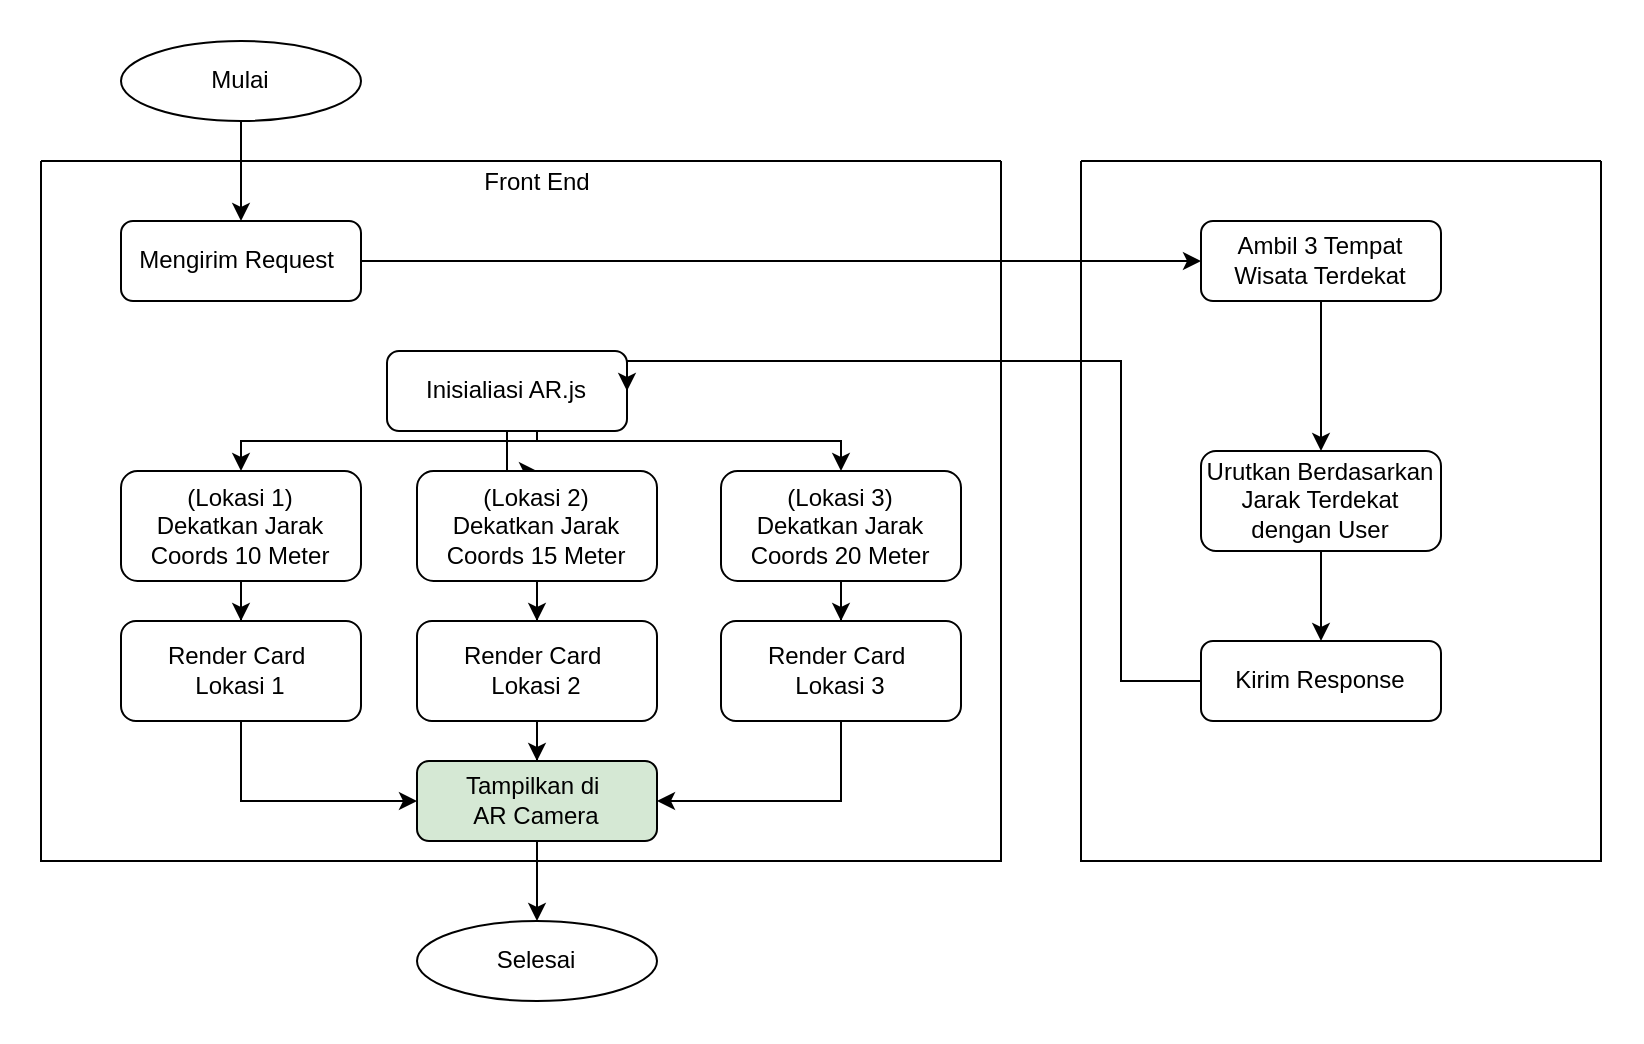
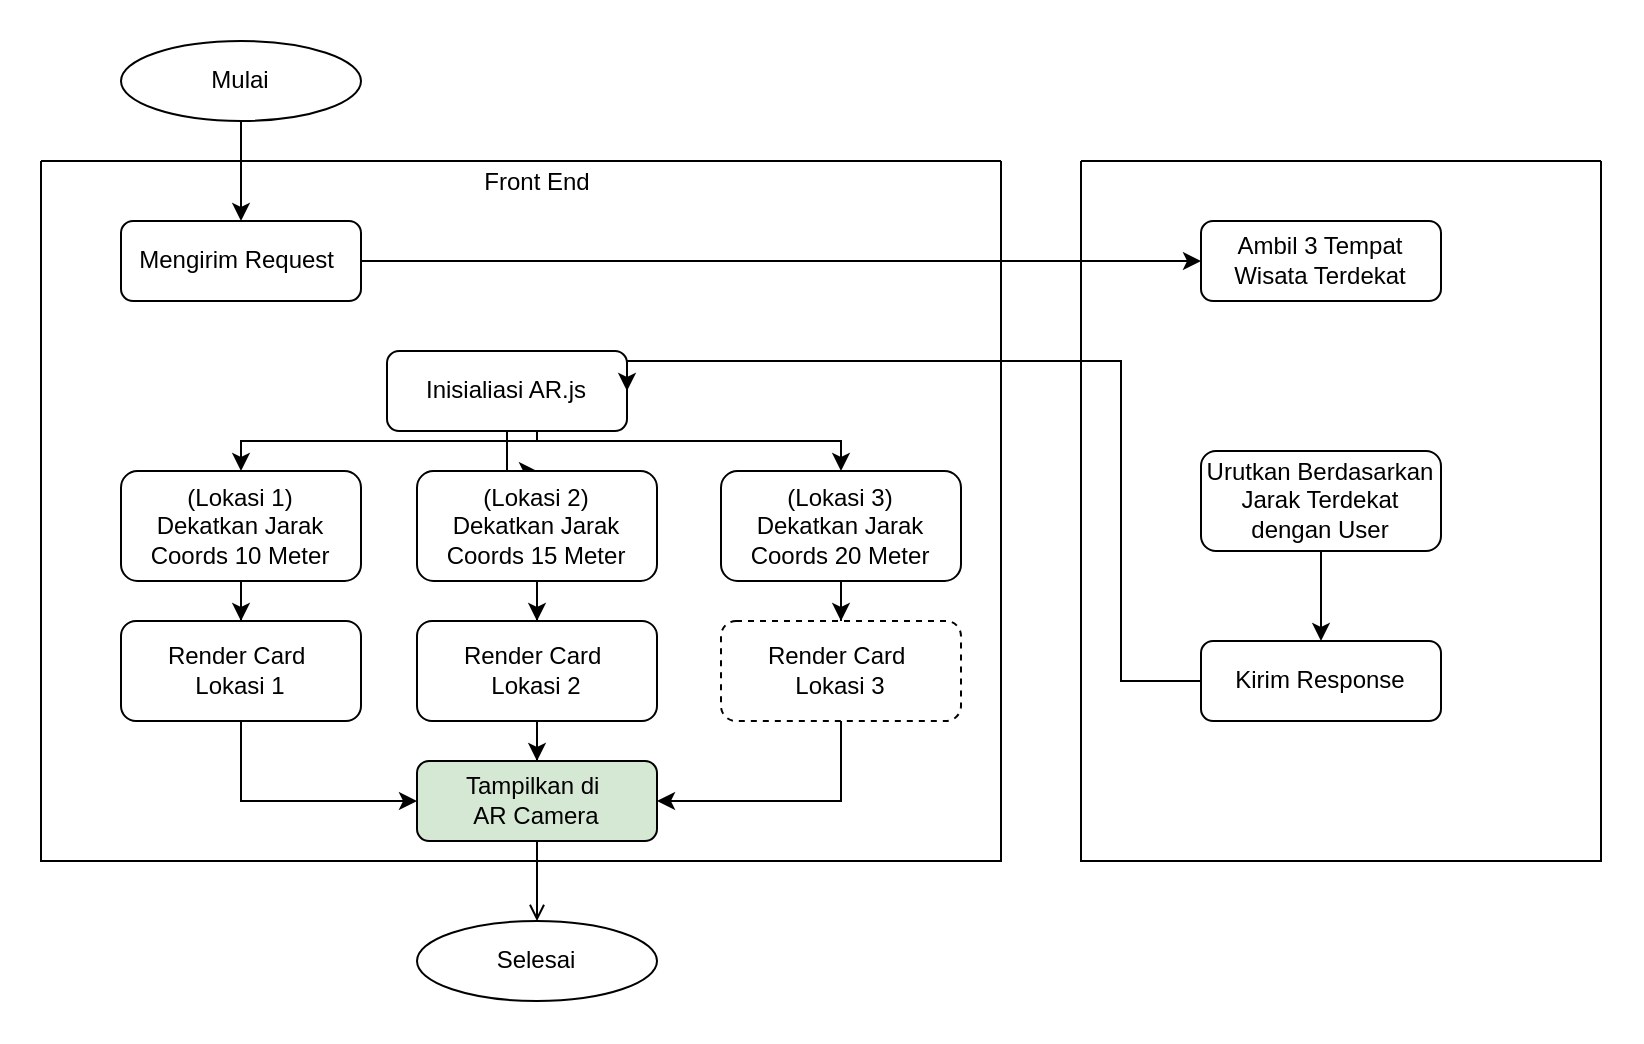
edge "Ambil 3 Tempat Wisata Terdekat" -> "Urutkan Berdasarkan Jarak Terdekat dengan User": removed
node "Render Card Lokasi 3": style solid -> dashed
edge "Tampilkan di AR Camera" -> "Selesai": arrowhead classic -> open
